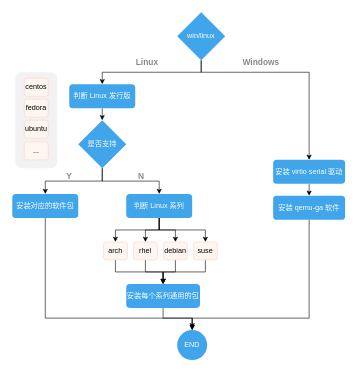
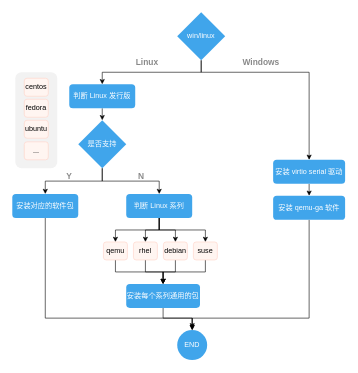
node "arch": label "arch" -> "qemu"
